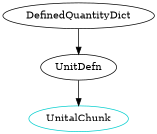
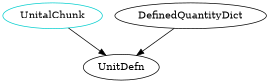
edge "UnitDefn" -> "UnitalChunk": reversed
